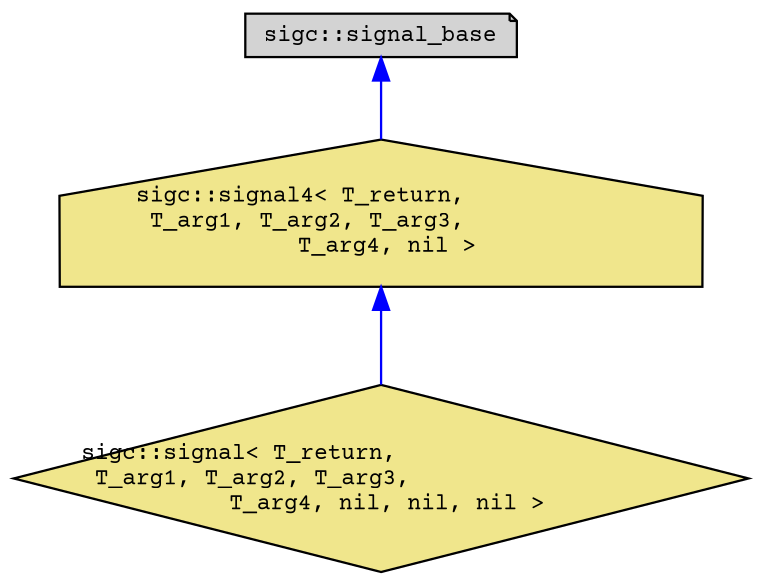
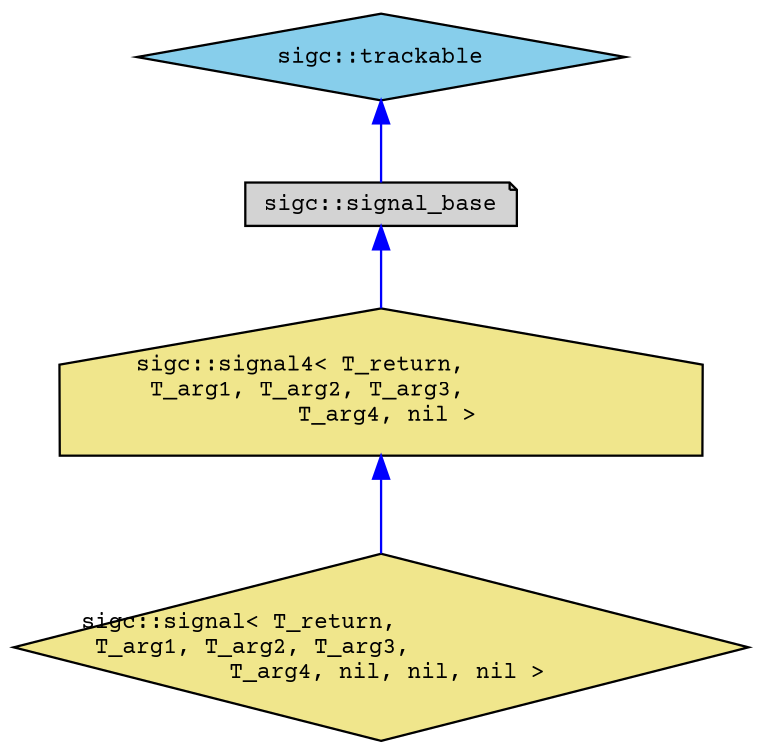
node "sigc::trackable": added
